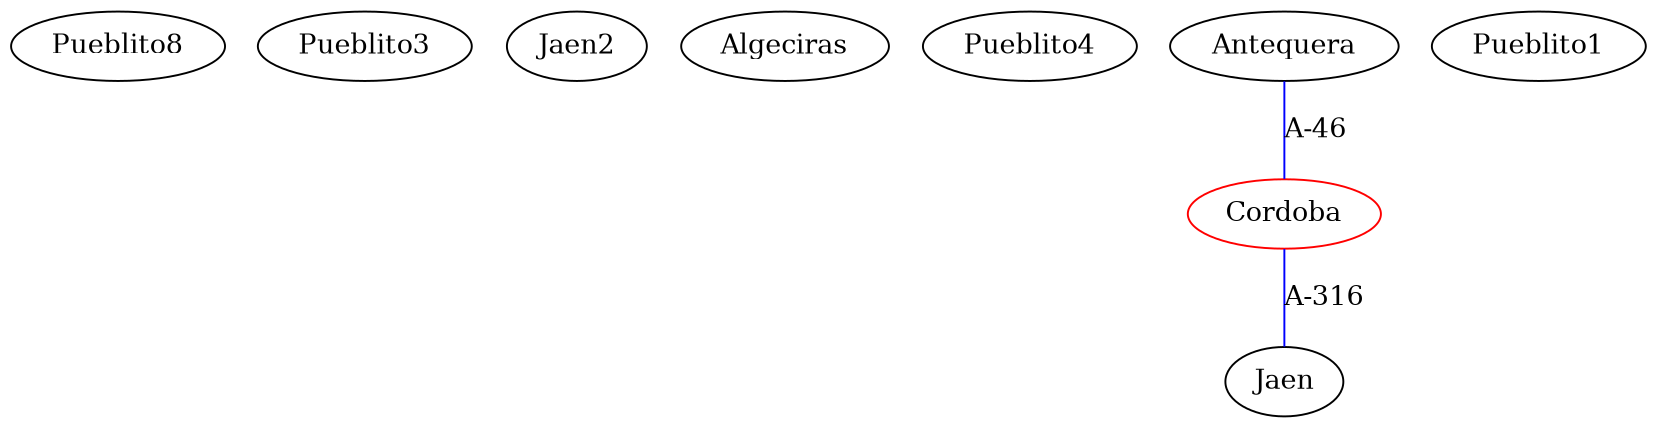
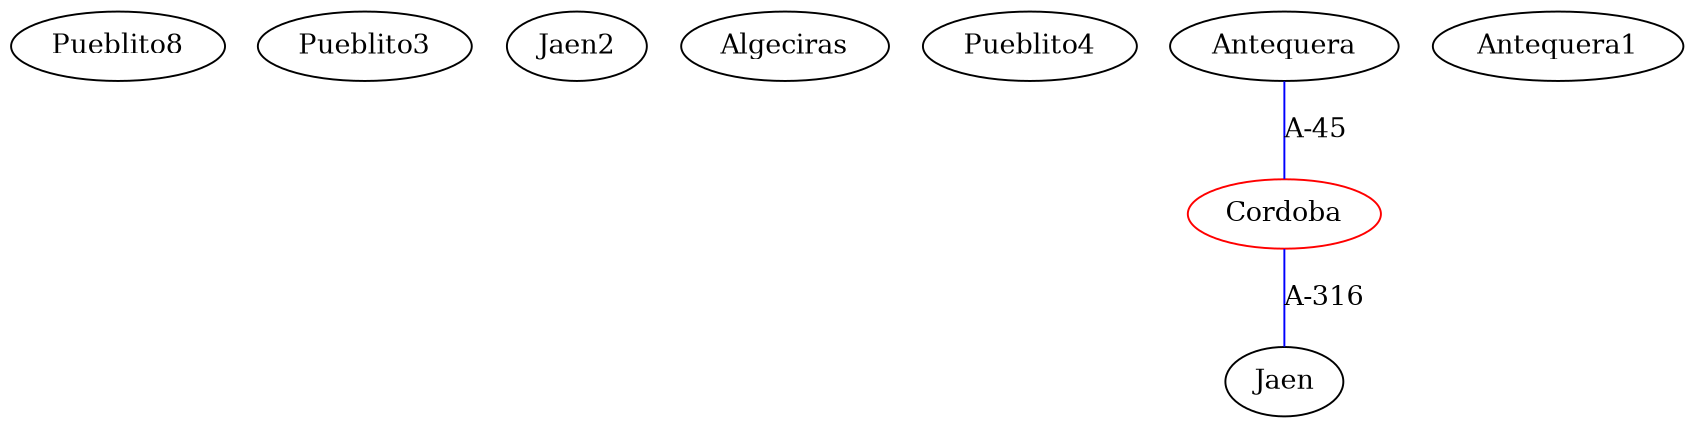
node "Pueblito1": label "Pueblito1" -> "Antequera1"
edge "Antequera" -- "Cordoba": label "A-46" -> "A-45"
